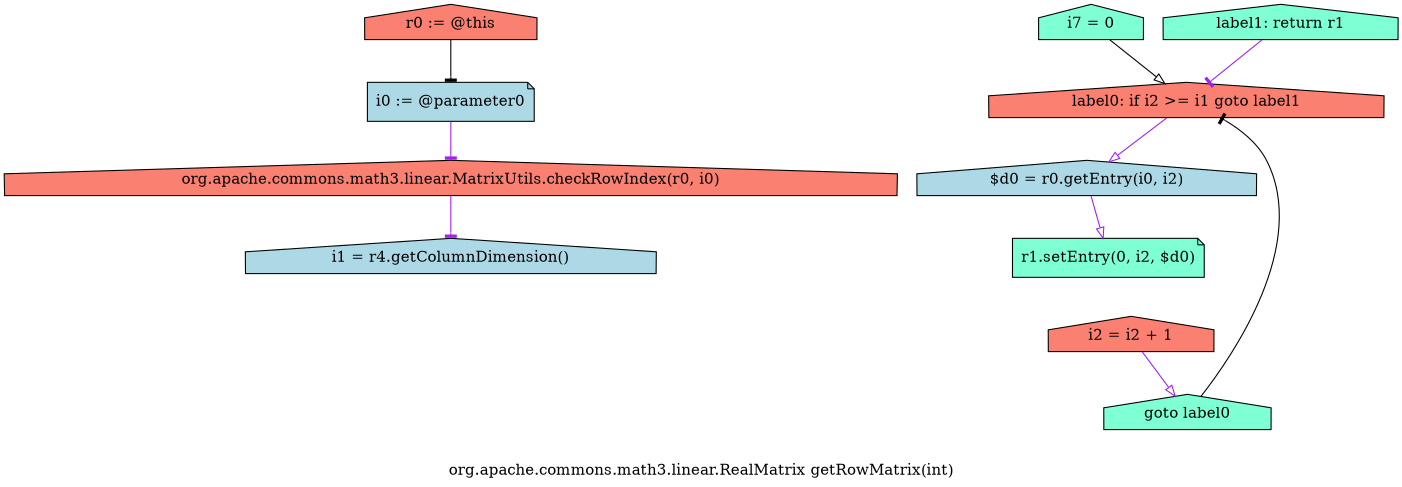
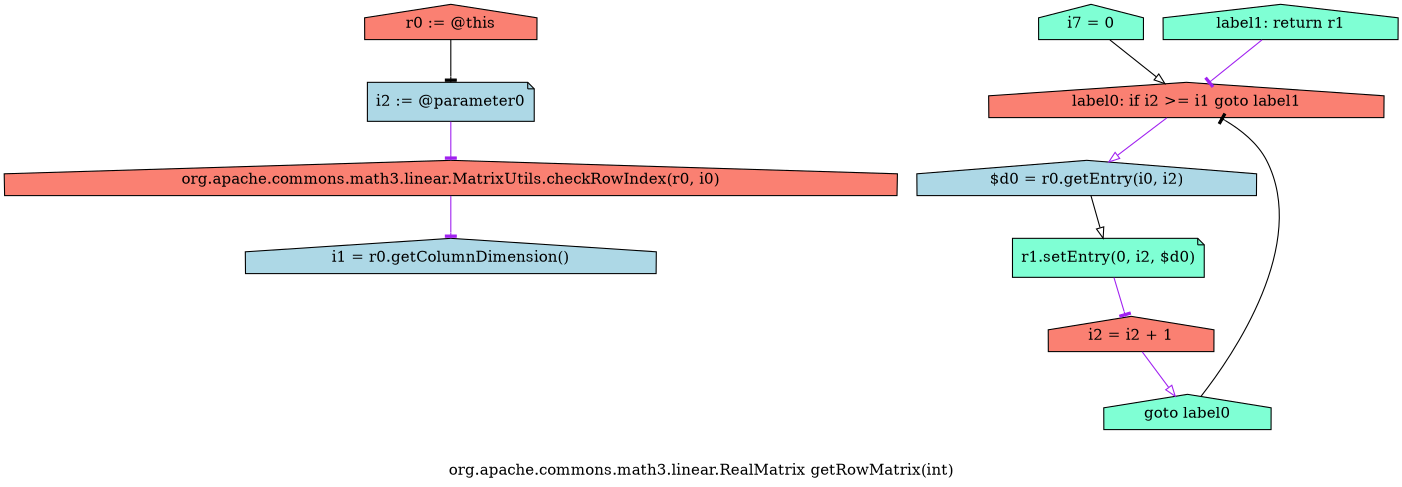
node "i0 := @parameter0": label "i0 := @parameter0" -> "i2 := @parameter0"
edge "$d0 = r0.getEntry(i0, i2)" -> "r1.setEntry(0, i2, $d0)": color purple -> black
node "i1 = r4.getColumnDimension()": label "i1 = r4.getColumnDimension()" -> "i1 = r0.getColumnDimension()"
edge "r1.setEntry(0, i2, $d0)" -> "i2 = i2 + 1": added
